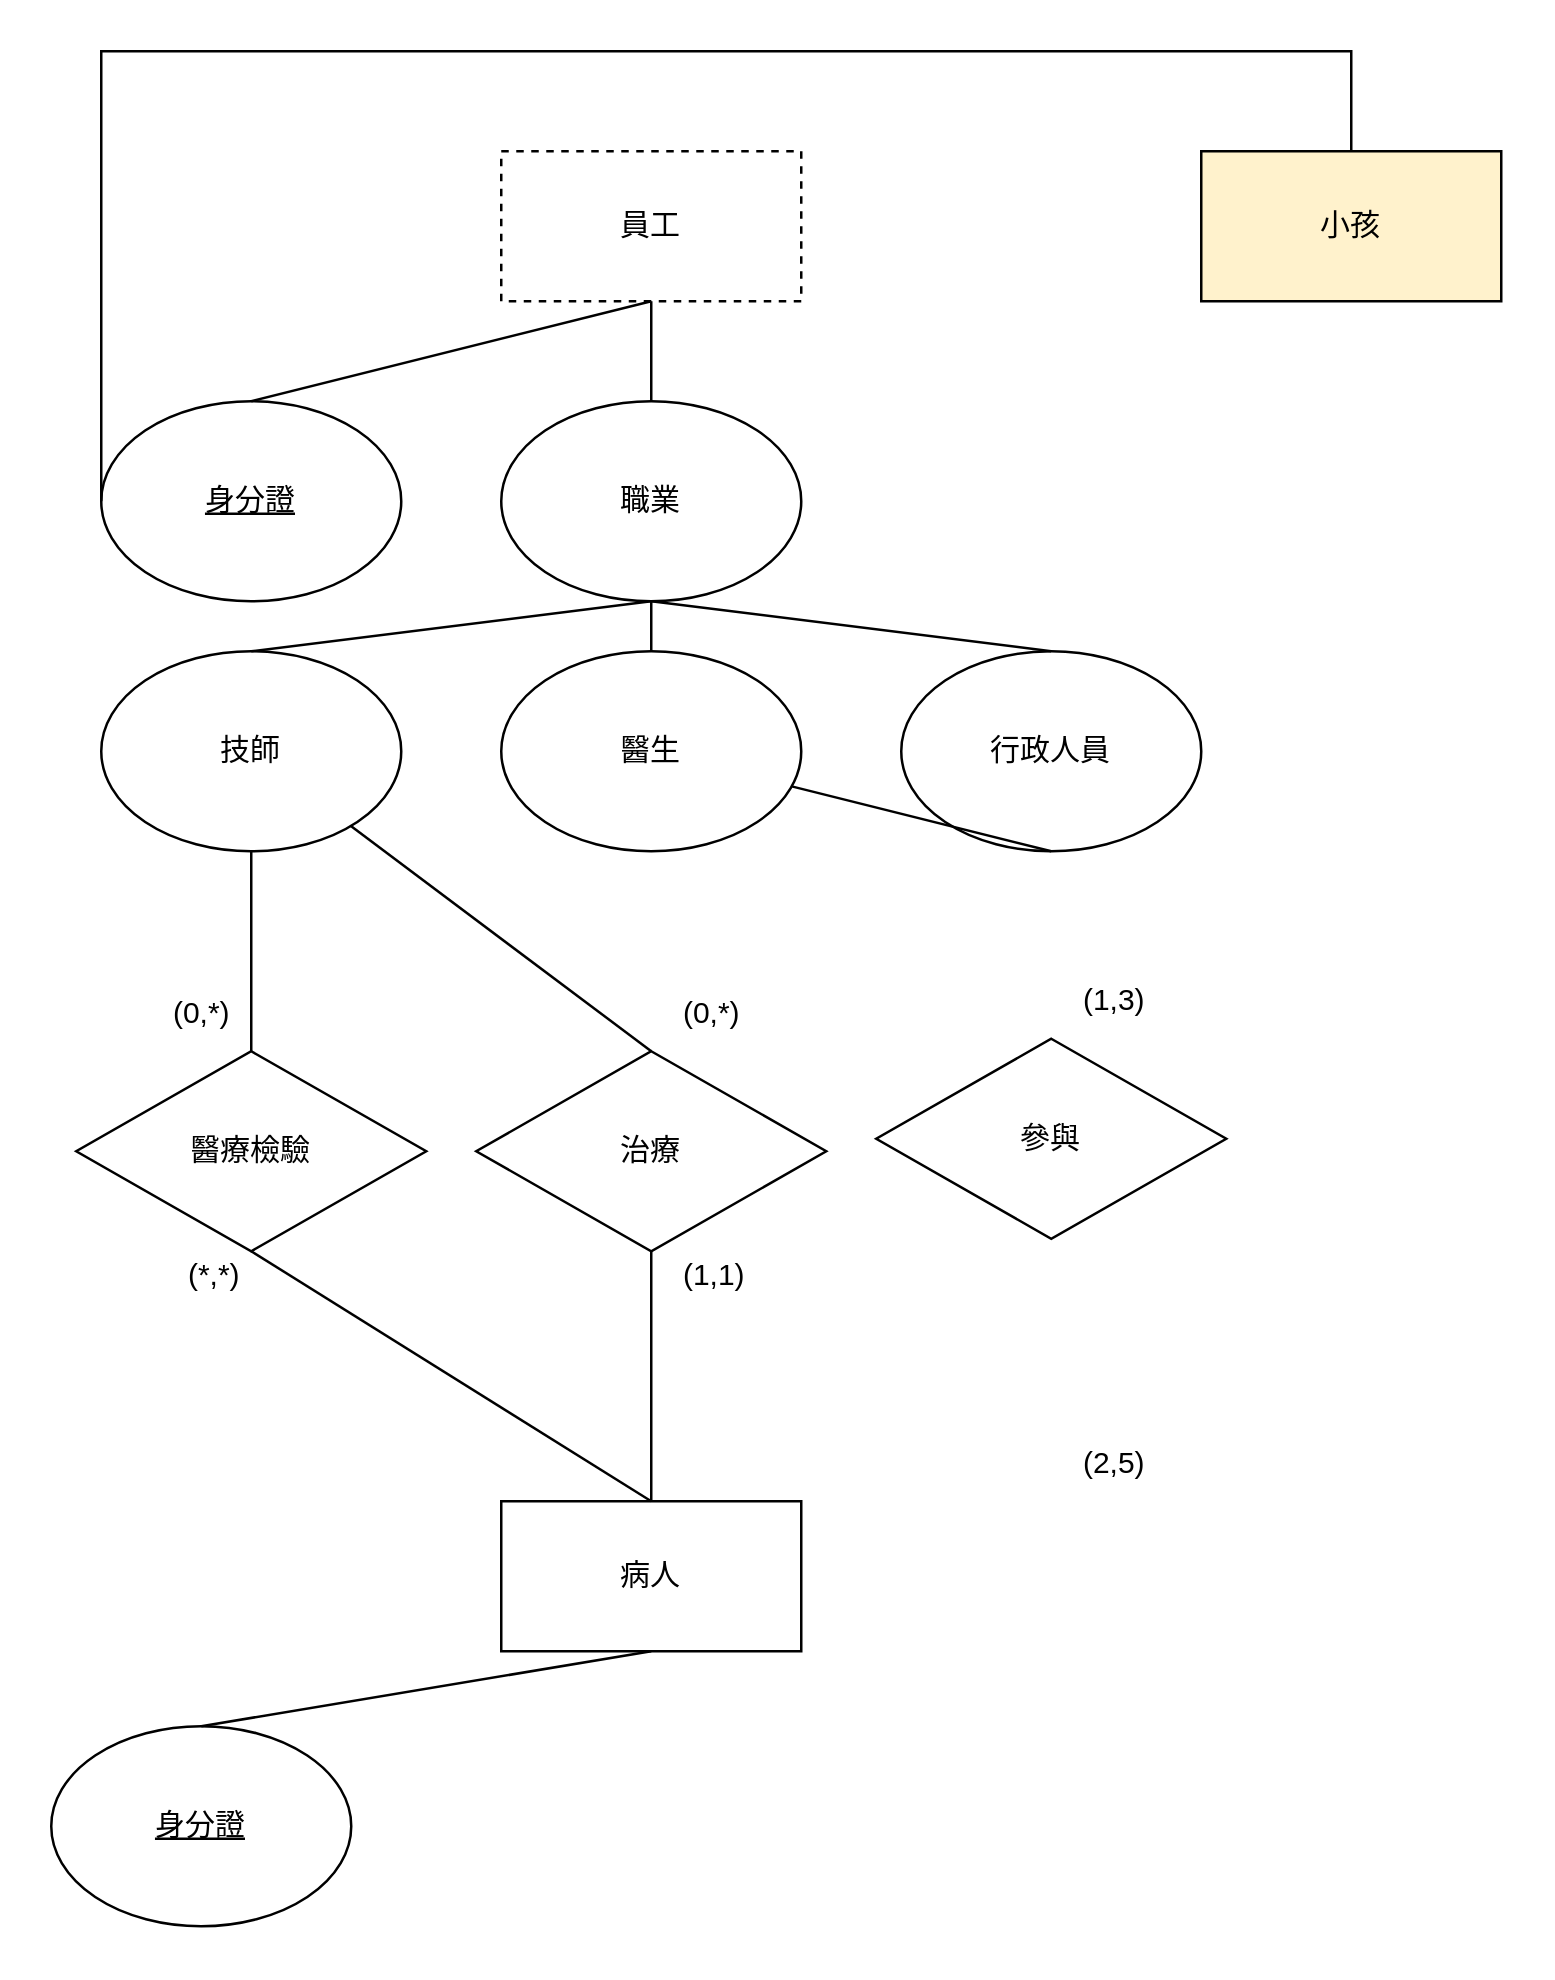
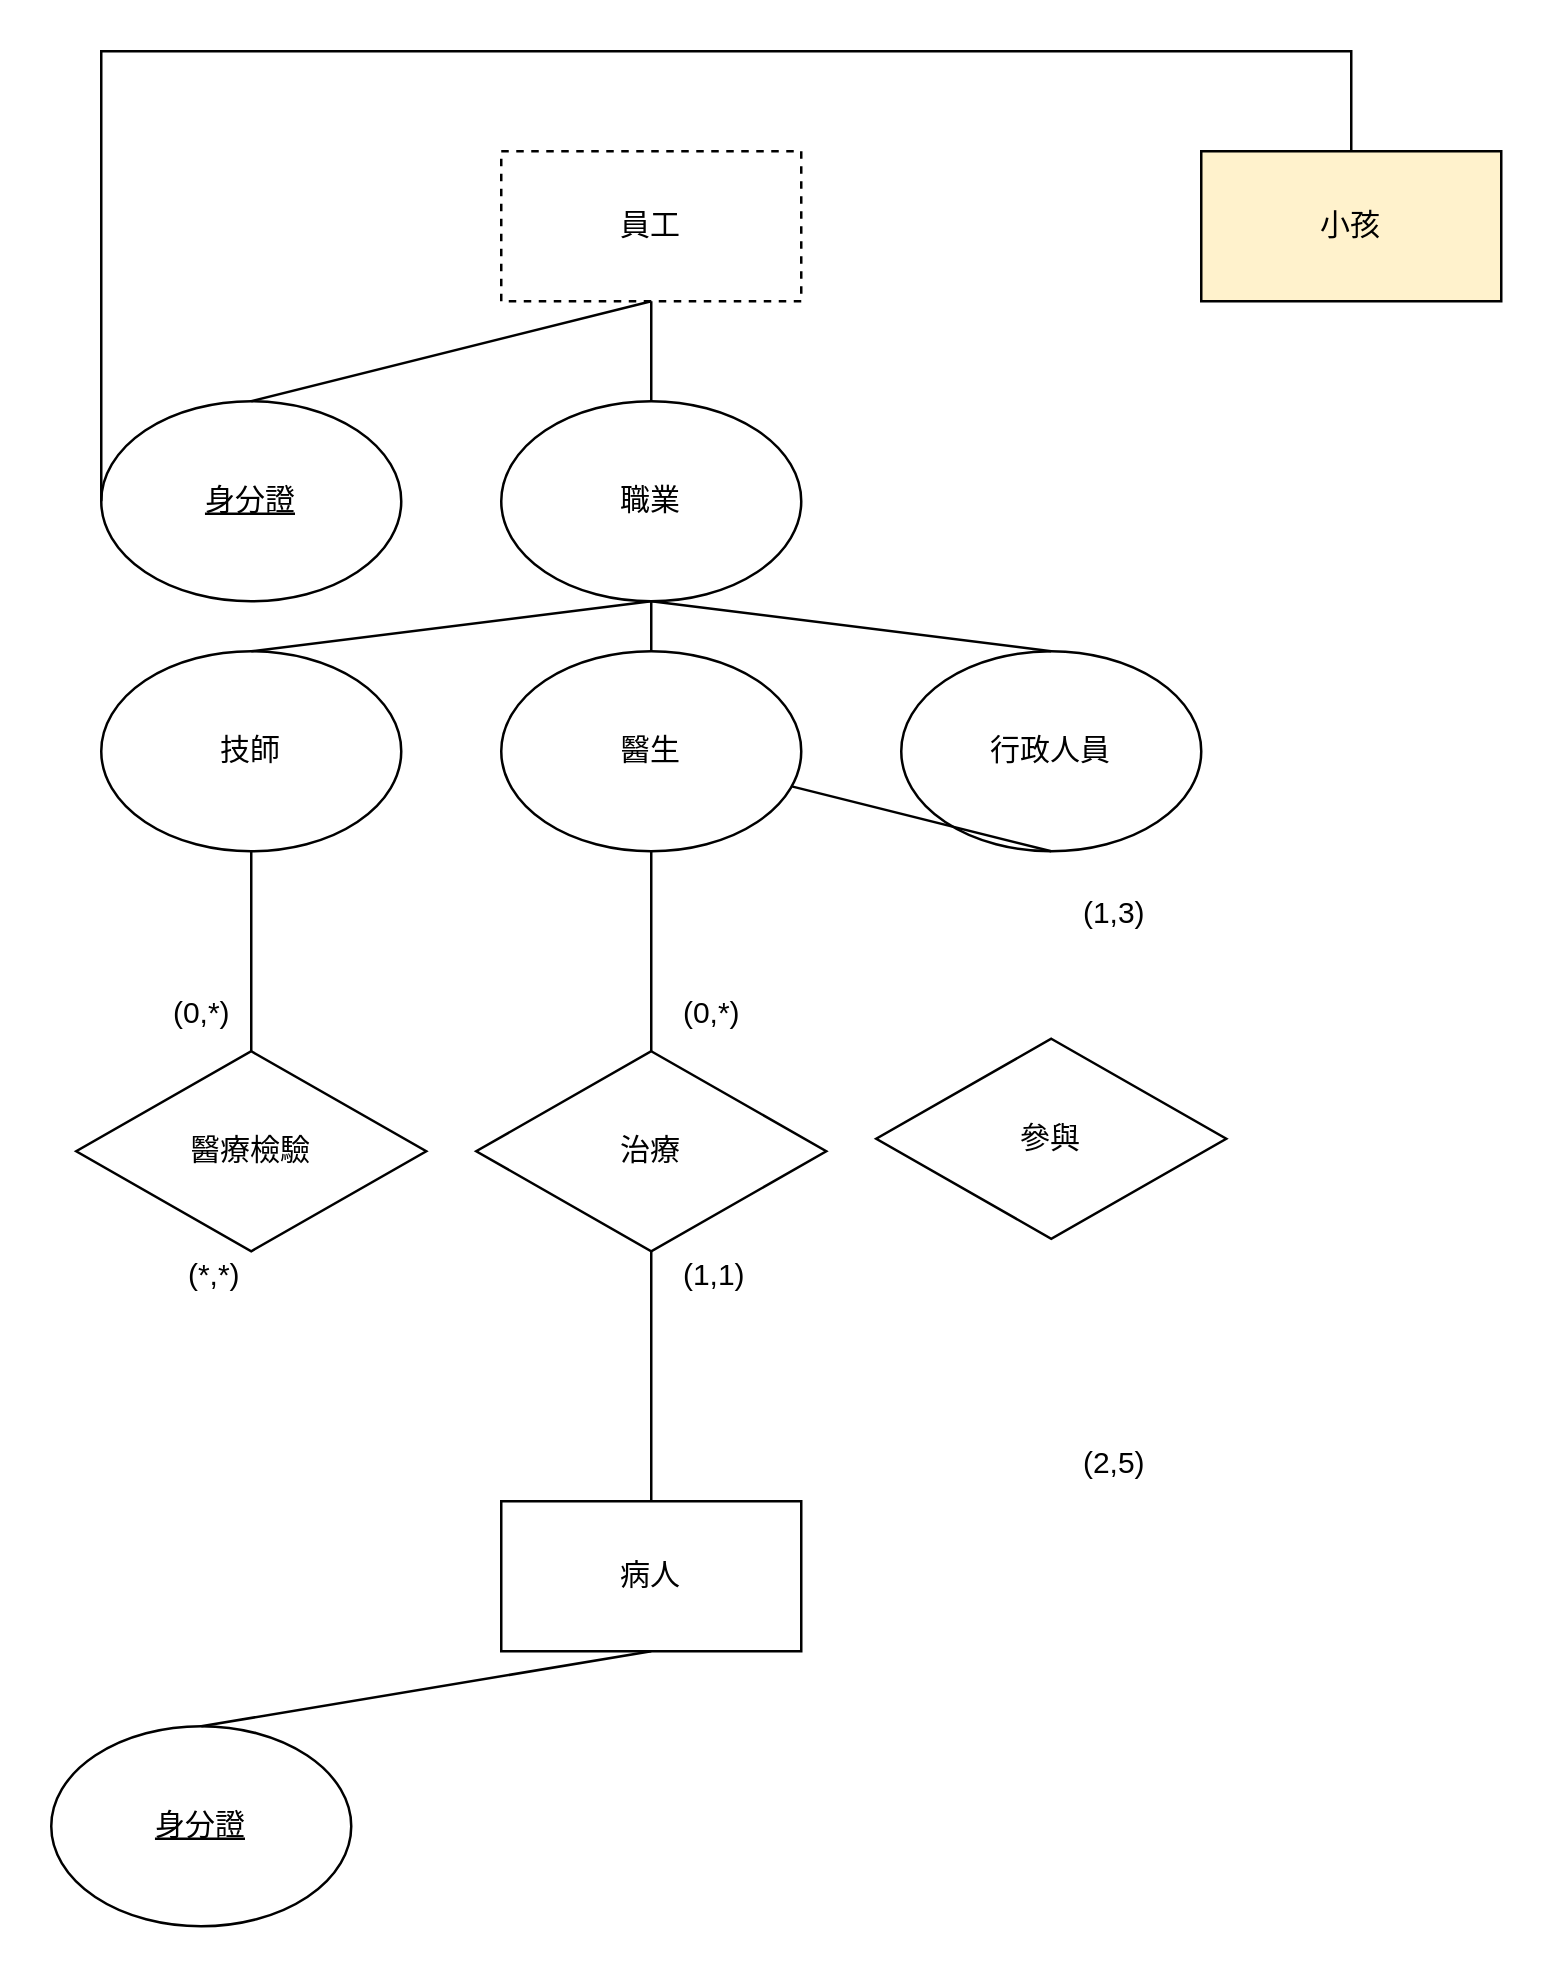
edge "技師" -- "治療": now "醫生" -- "治療"
node "(1,3)": moved (1114, 1001) -> (1114, 914)
edge "醫療檢驗" -- "病人": removed
